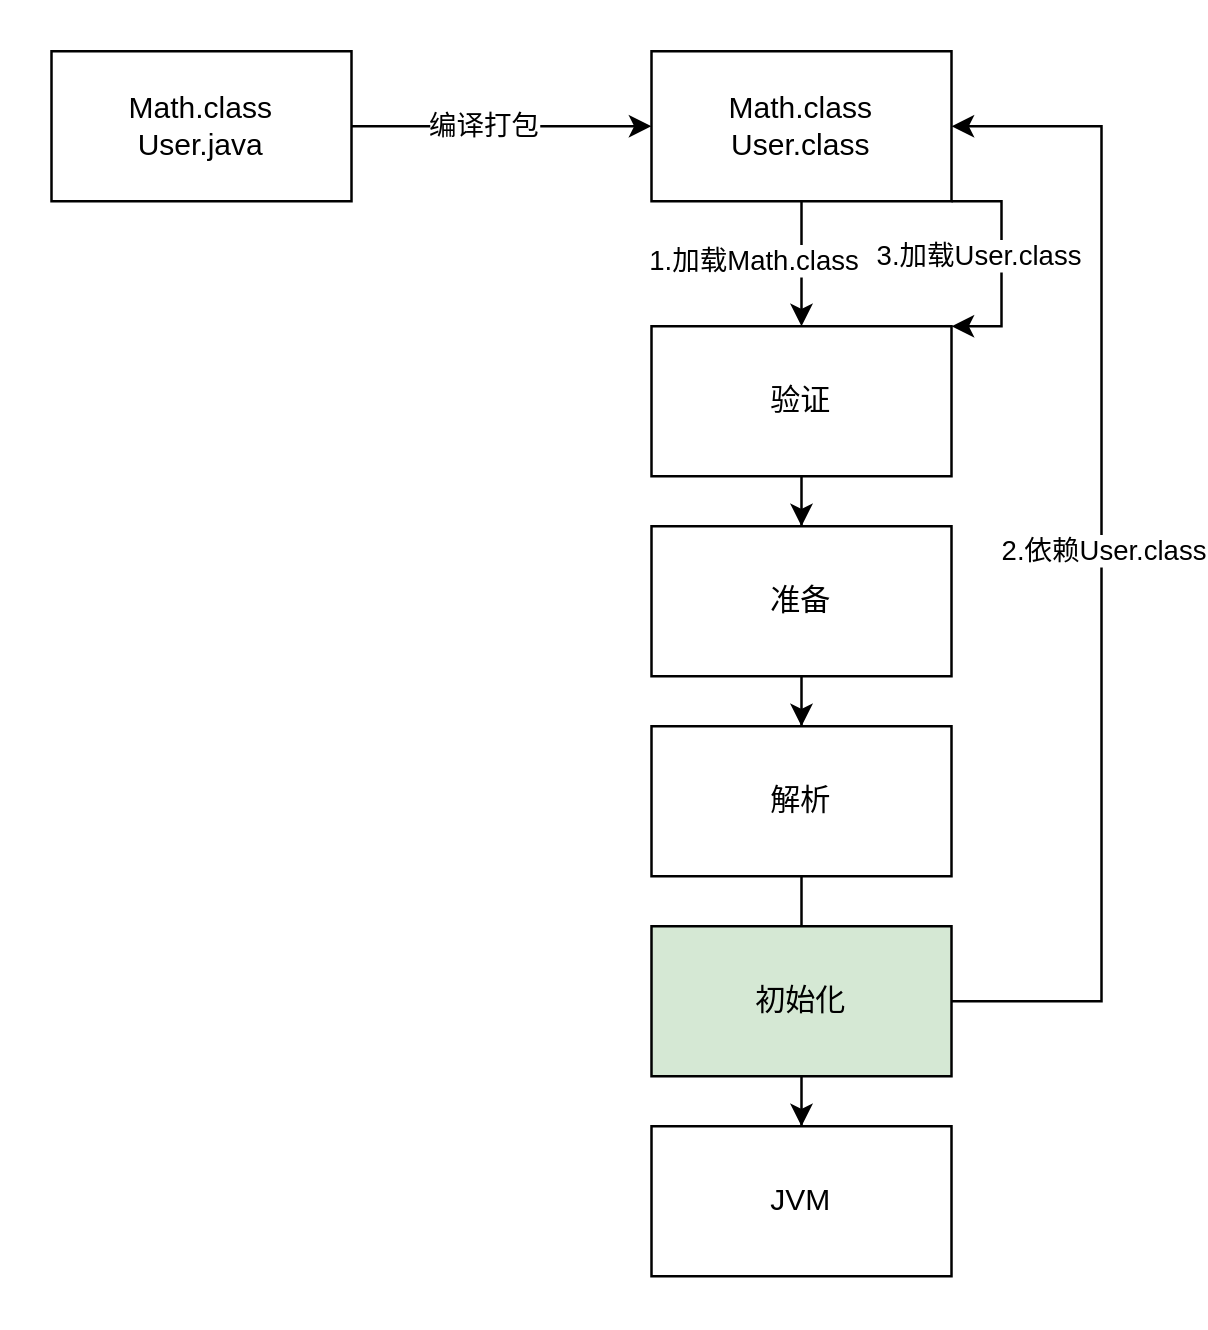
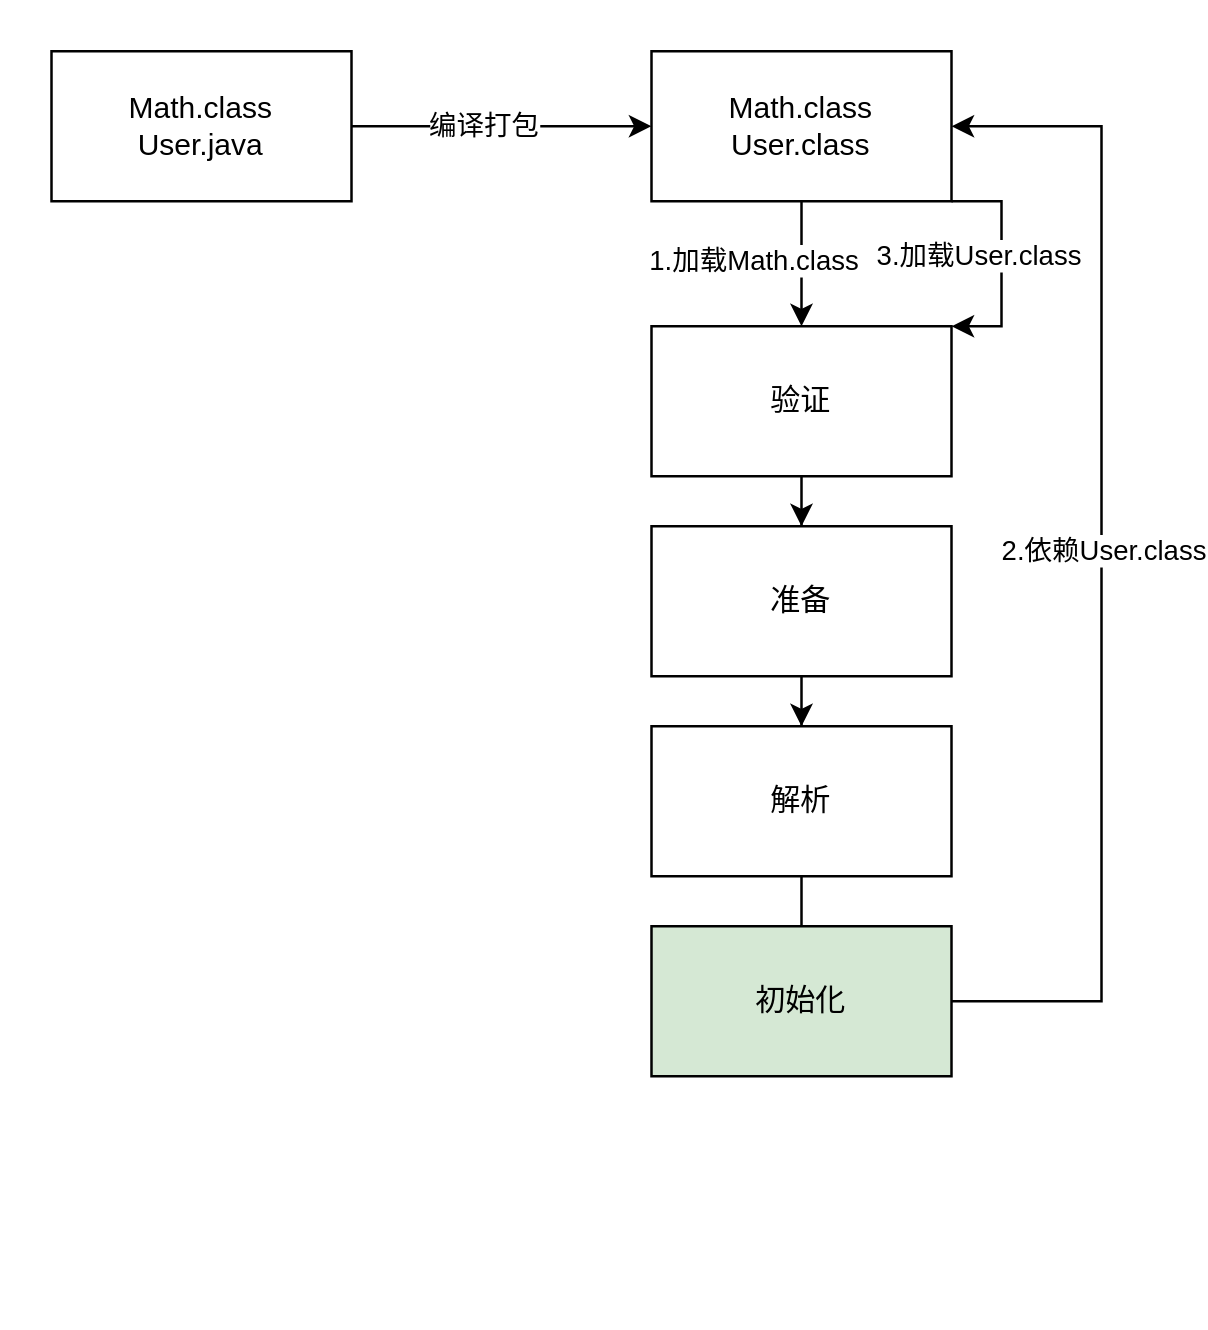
edge "初始化" -> "JVM": removed
node "JVM": removed
